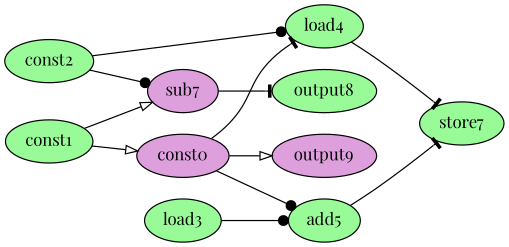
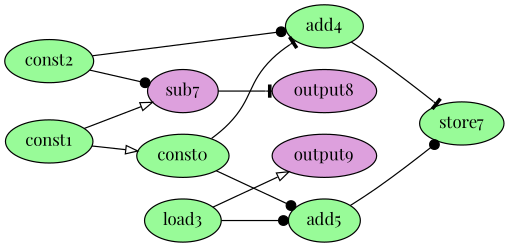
node "load4": label "load4" -> "add4"
node "output8": fillcolor palegreen -> plum
node "const0": fillcolor plum -> palegreen
edge "const0" -> "output9": now "load3" -> "output9"
edge "add5" -> "store7": arrowhead tee -> dot
